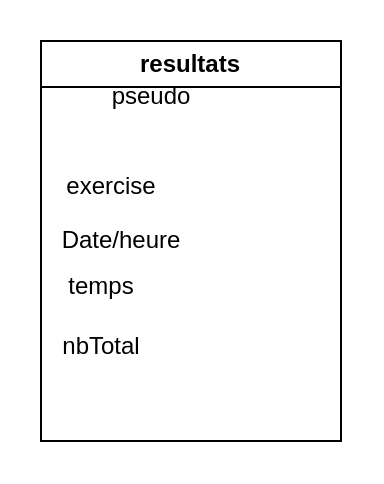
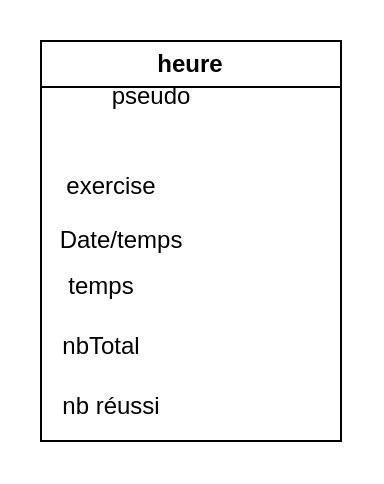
node "resultats": label "resultats" -> "heure"
node "Date/heure": label "Date/heure" -> "Date/temps"
node "nb réussi": added
